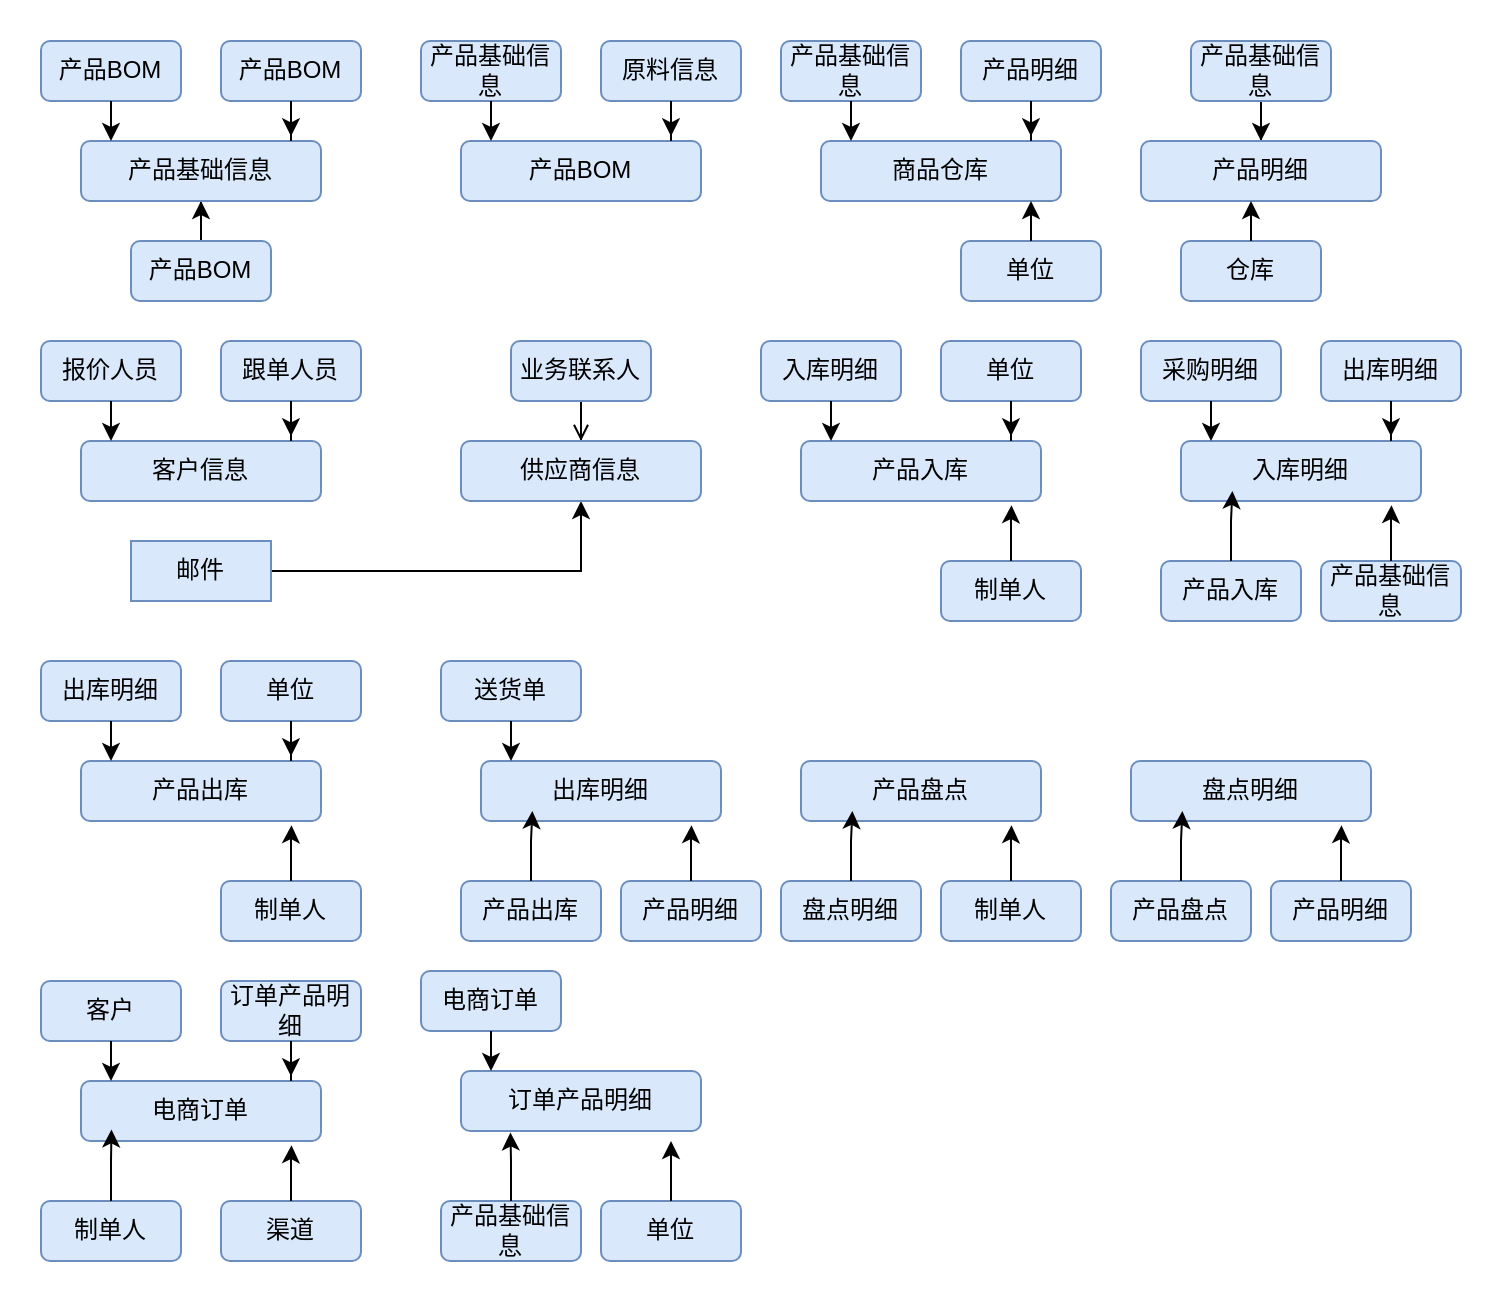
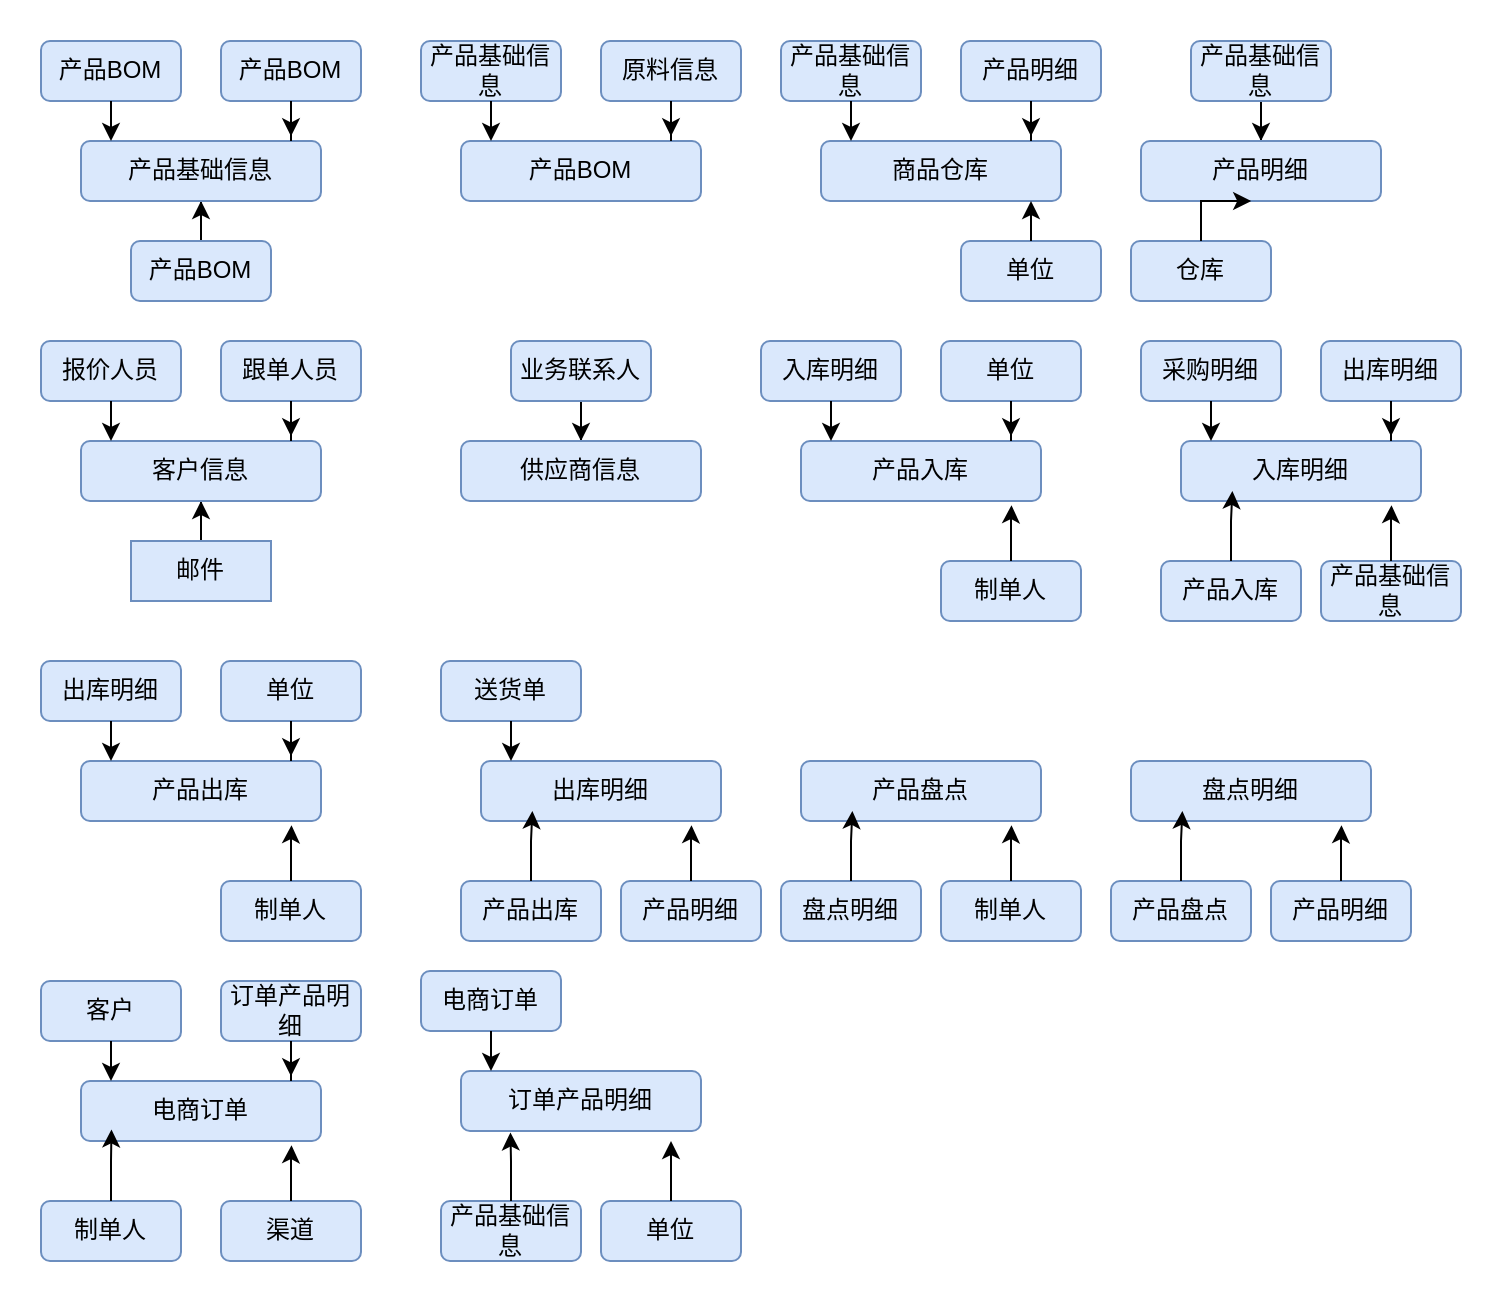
node "仓库": moved (1251, 271) -> (1201, 271)
edge "业务联系人" -> "供应商信息": arrowhead open -> classic
edge "邮件" -> "供应商信息": now "邮件" -> "客户信息"
